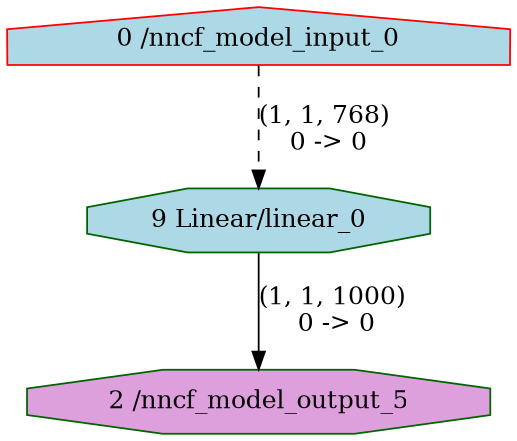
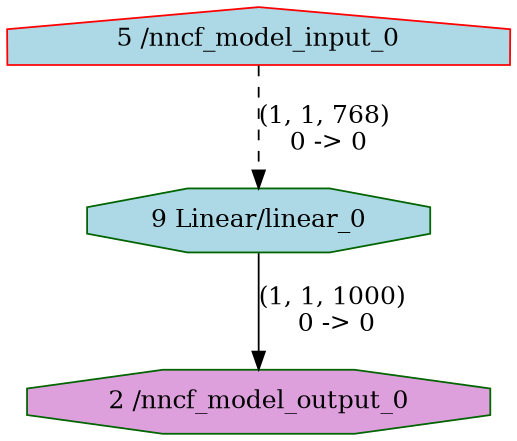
node "0 /nncf_model_input_0": label "0 /nncf_model_input_0" -> "5 /nncf_model_input_0"
node "2 /nncf_model_output_5": label "2 /nncf_model_output_5" -> "2 /nncf_model_output_0"
